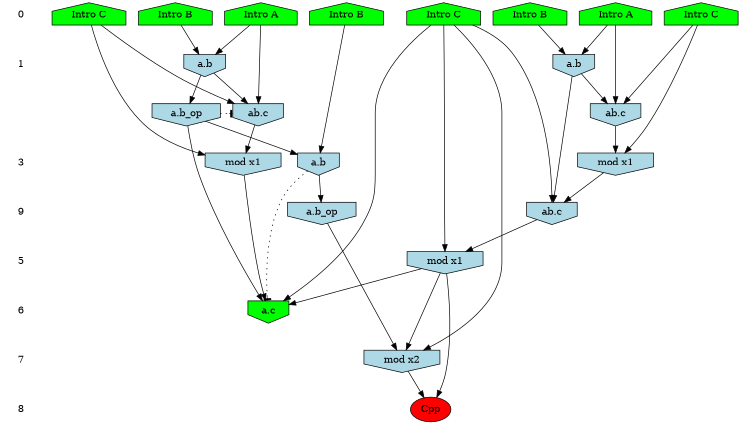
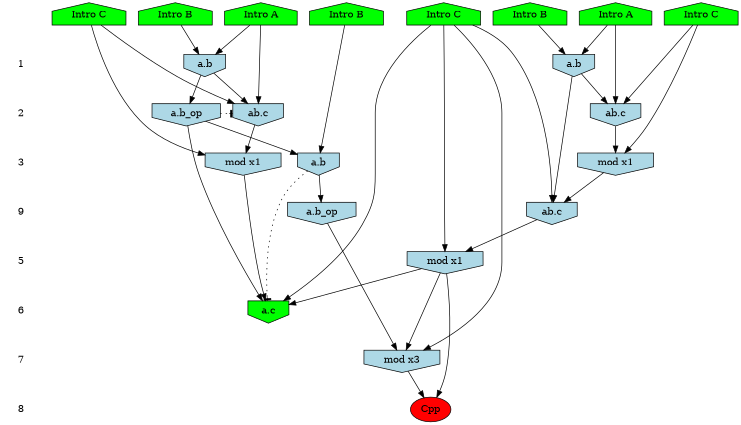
node "0": removed
node "2": added
node "mod x2": label "mod x2" -> "mod x3"
